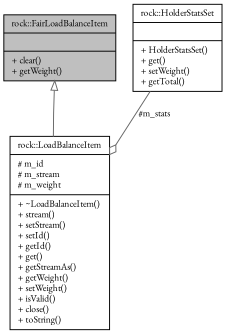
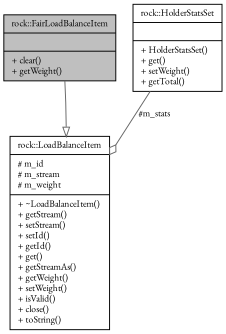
edge "rock::LoadBalanceItem" -> "rock::FairLoadBalanceItem": reversed
node "rock::LoadBalanceItem": text "+ stream()" -> "+ getStream()"
